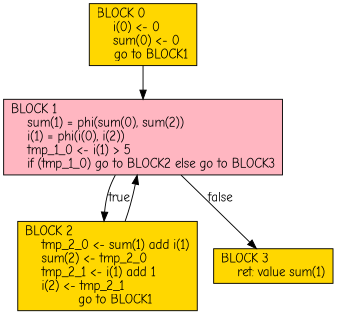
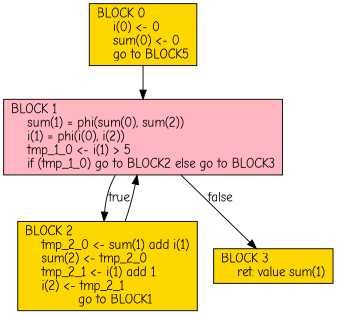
node "BLOCK 0 i(0) <- 0 sum(0) <- 0 go to BLOCK1": label "BLOCK 0 i(0) <- 0 sum(0) <- 0 go to BLOCK1" -> "BLOCK 0 i(0) <- 0 sum(0) <- 0 go to BLOCK5"
